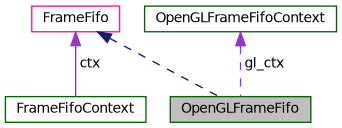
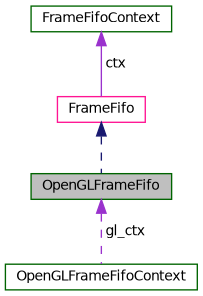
edge "FrameFifoContext" -> "FrameFifo": reversed
edge "OpenGLFrameFifo" -> "OpenGLFrameFifoContext": reversed
